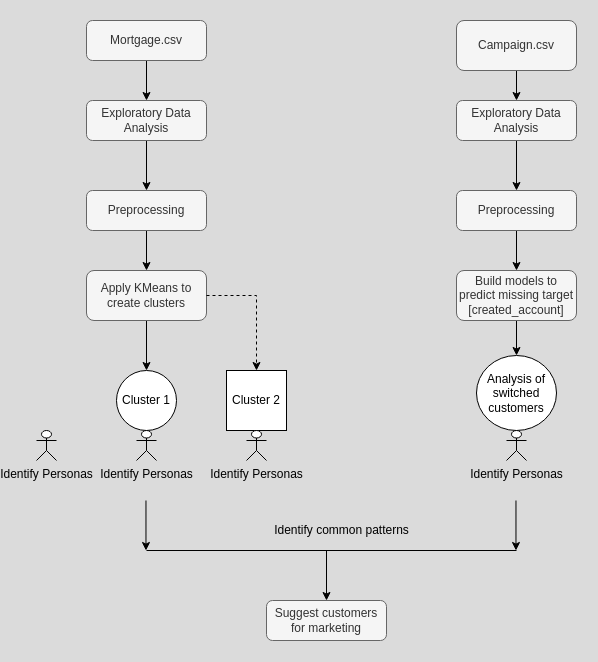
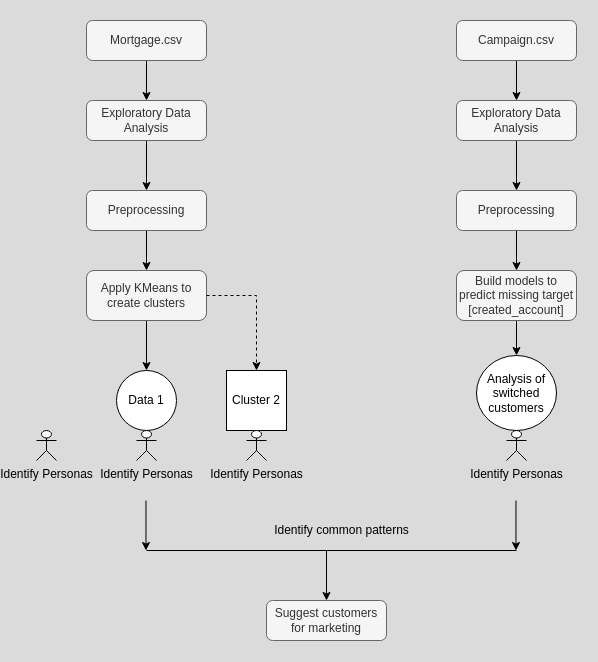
node "Campaign.csv": size 120x50 -> 120x40
node "Cluster 1": label "Cluster 1" -> "Data 1"
